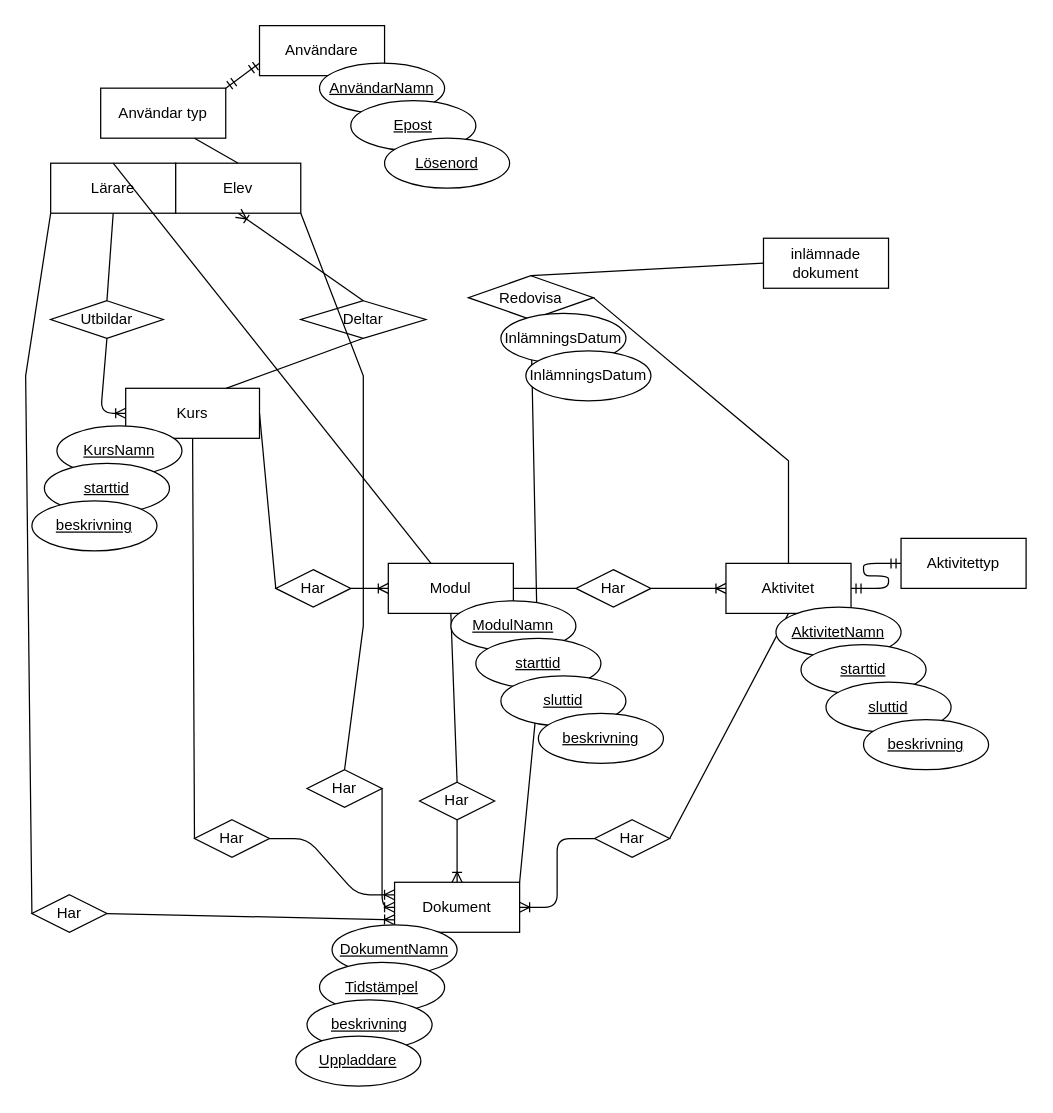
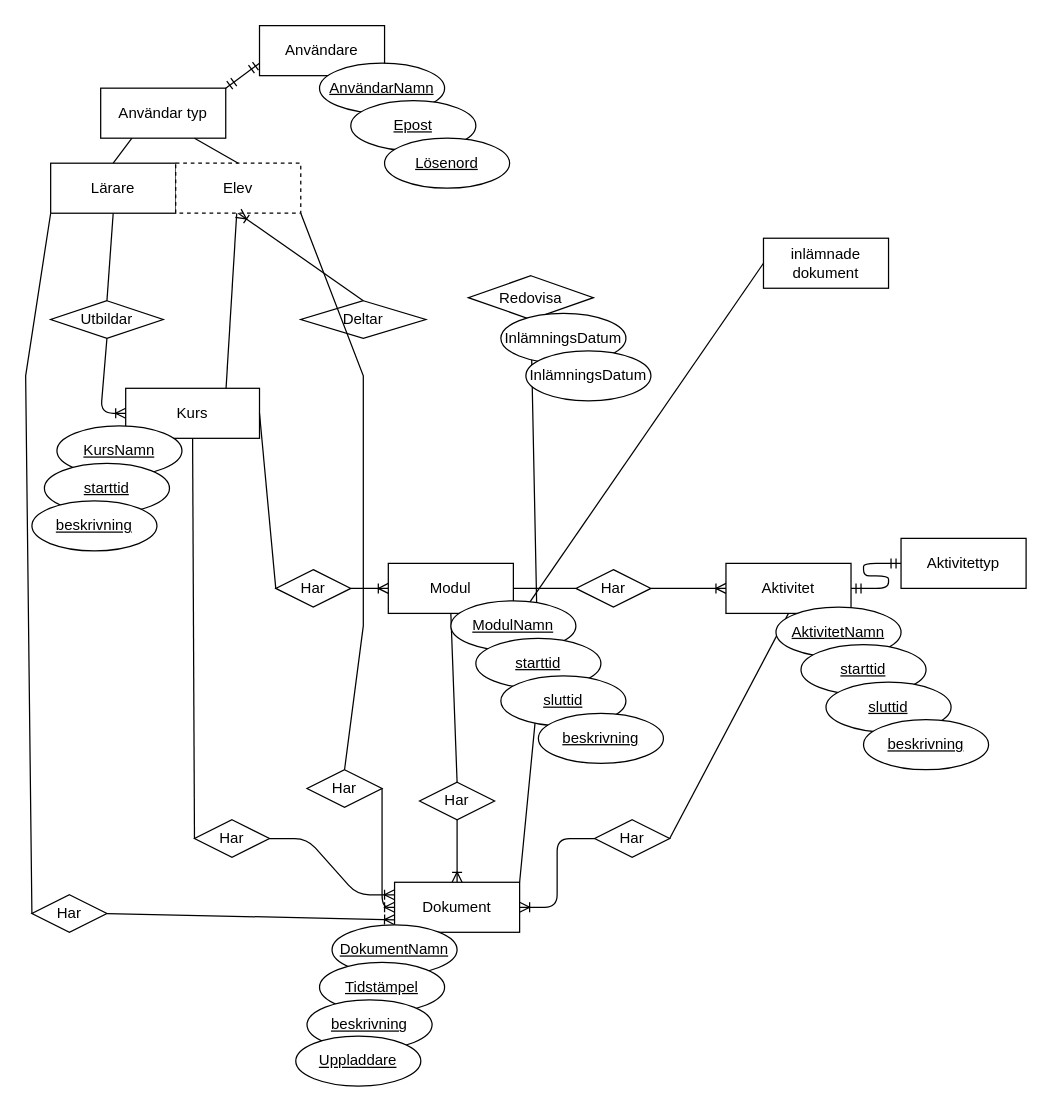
node "Elev": style solid -> dashed
edge "inlämnade dokument" -- "Redovisa": now "inlämnade dokument" -- "ModulNamn"
edge "Deltar" -- "Kurs": now "Elev" -- "Kurs"
edge "Redovisa" -- "Aktivitet": removed
edge "Lärare" -- "Modul": now "Lärare" -- "Användar typ"
edge "Dokument" -> "Redovisa": arrowhead diamond -> none
